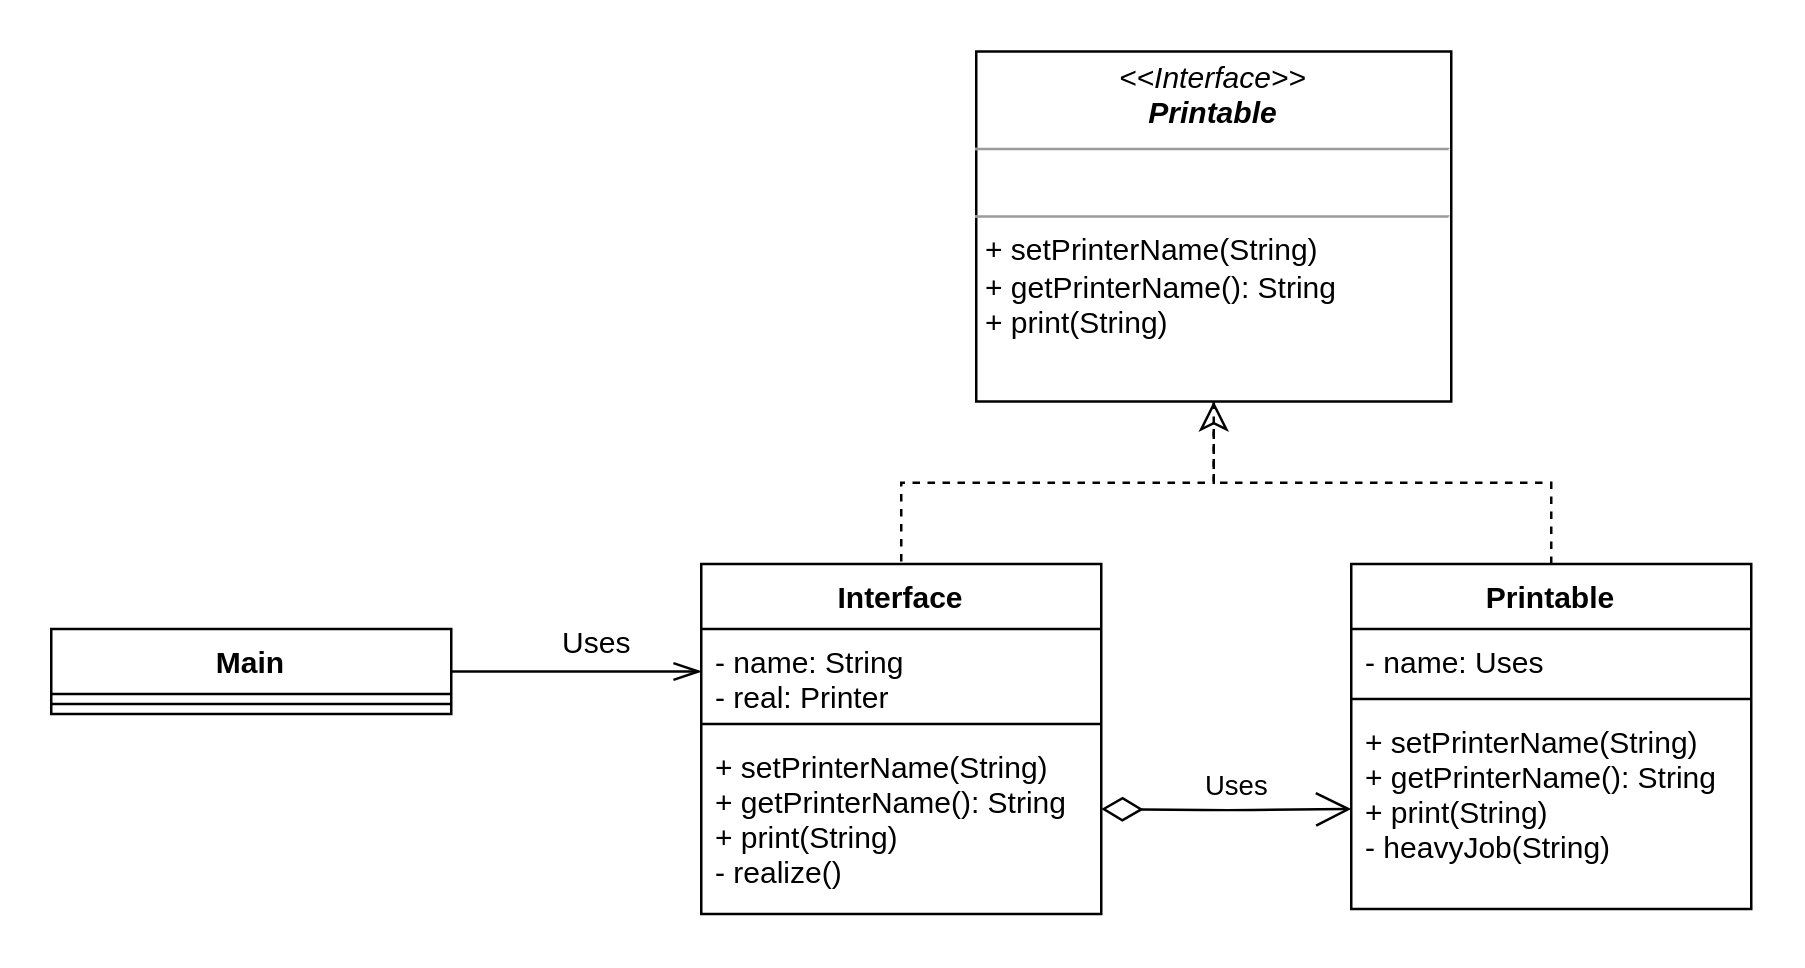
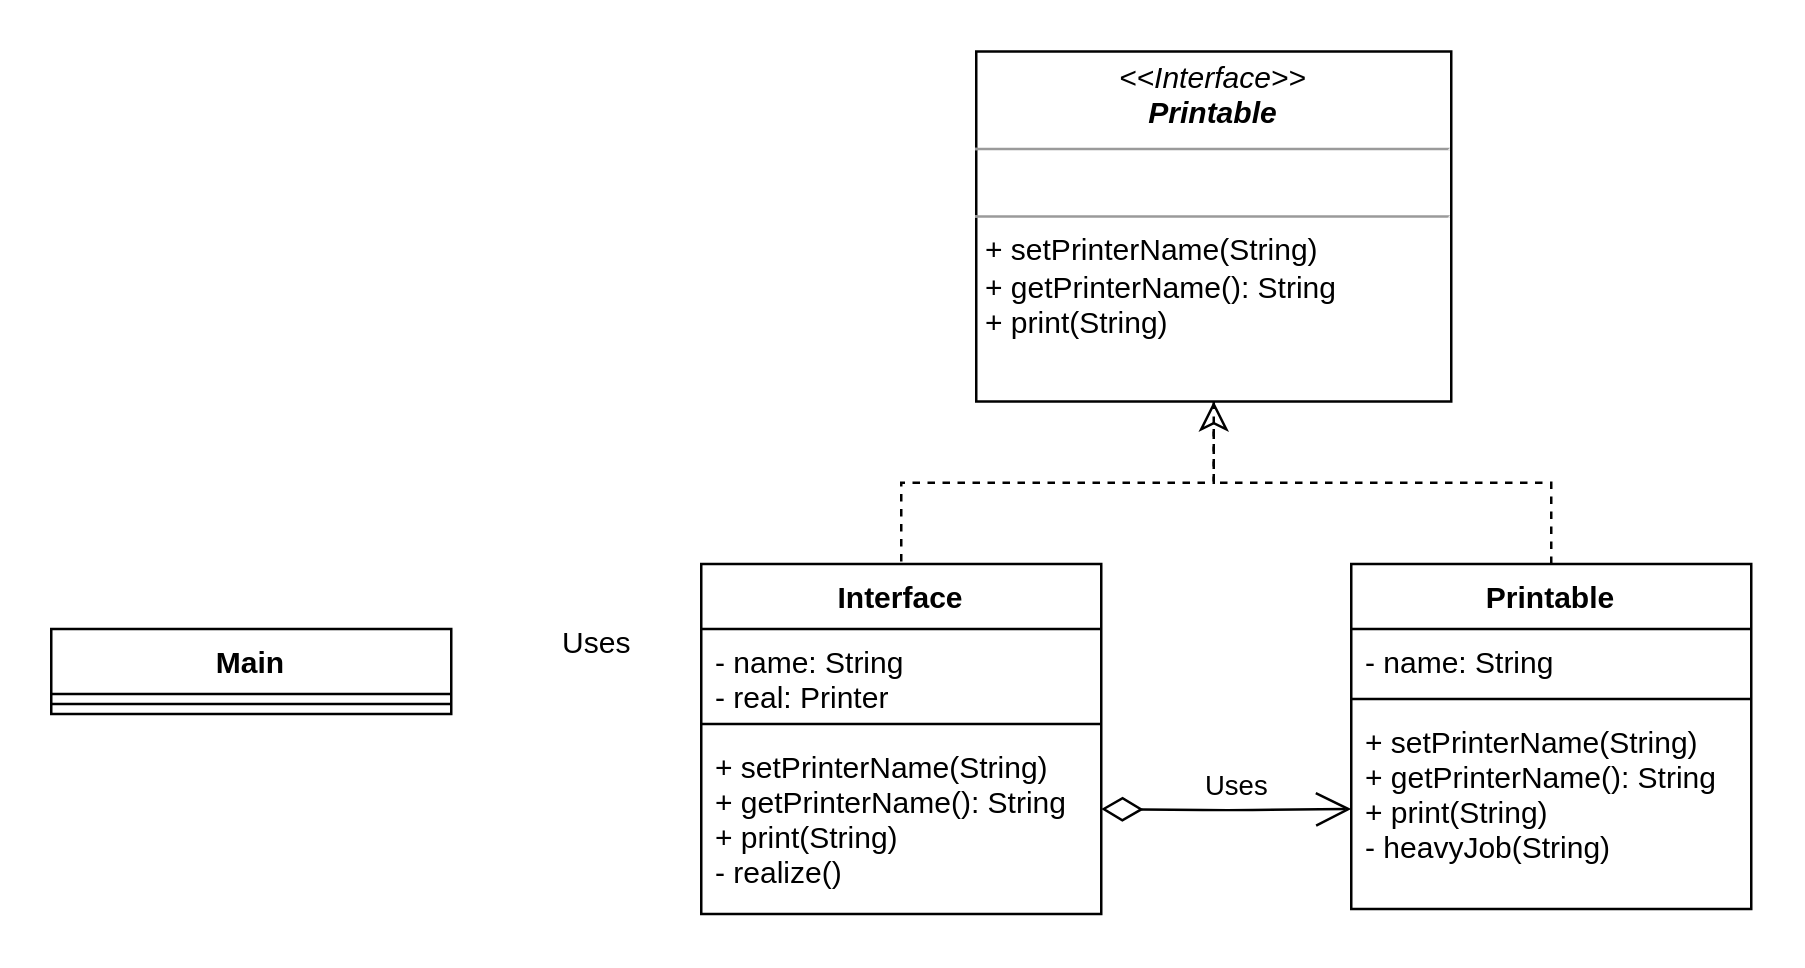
node "- name: Uses": label "- name: Uses" -> "- name: String"
edge "Main" -> "- name: String - real: Printer": removed
